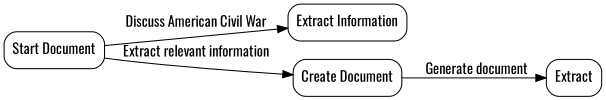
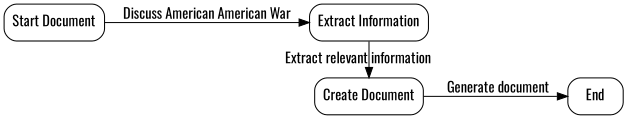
edge "Start Document" -> "Extract Information": label "Discuss American Civil War" -> "Discuss American American War"
edge "Start Document" -> "Create Document": now "Extract Information" -> "Create Document"
node "Extract": label "Extract" -> "End"
